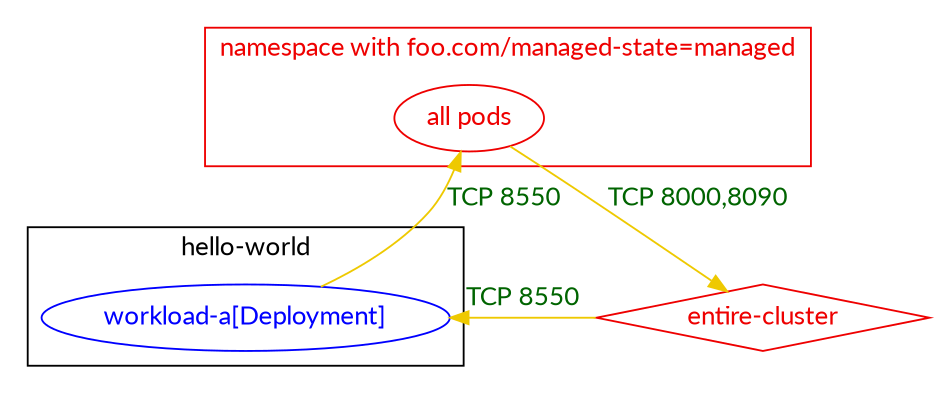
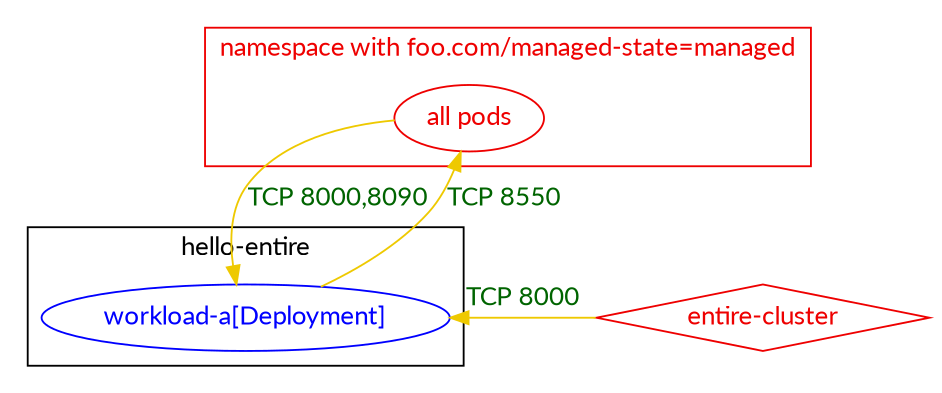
edge "all pods" -> "entire-cluster": now "all pods" -> "workload-a[Deployment]"
cluster "hello-world": label "hello-world" -> "hello-entire"
edge "entire-cluster" -> "workload-a[Deployment]": label "TCP 8550" -> "TCP 8000"
